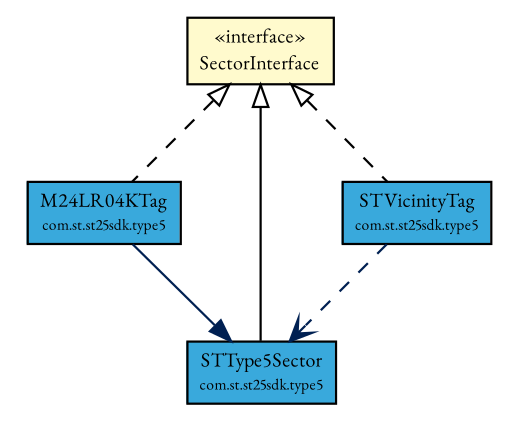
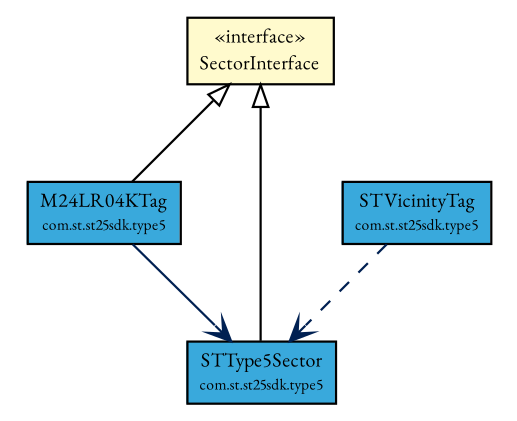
edge "M24LR04KTag" -> "SectorInterface": style dashed -> solid
edge "STVicinityTag" -> "SectorInterface": removed
edge "M24LR04KTag" -> "STType5Sector": arrowhead normal -> open
